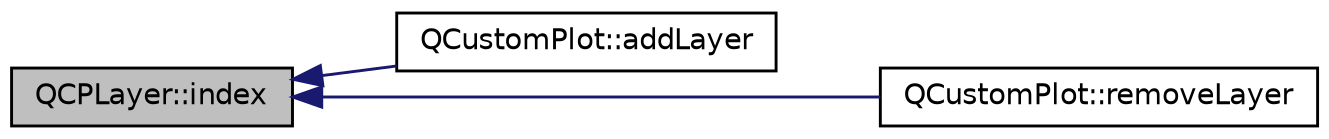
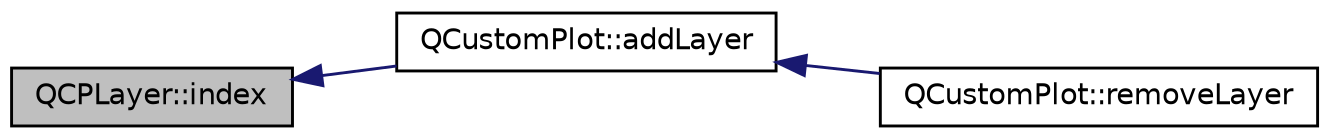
edge "QCustomPlot::removeLayer" -> "QCPLayer::index": now "QCustomPlot::removeLayer" -> "QCustomPlot::addLayer"
